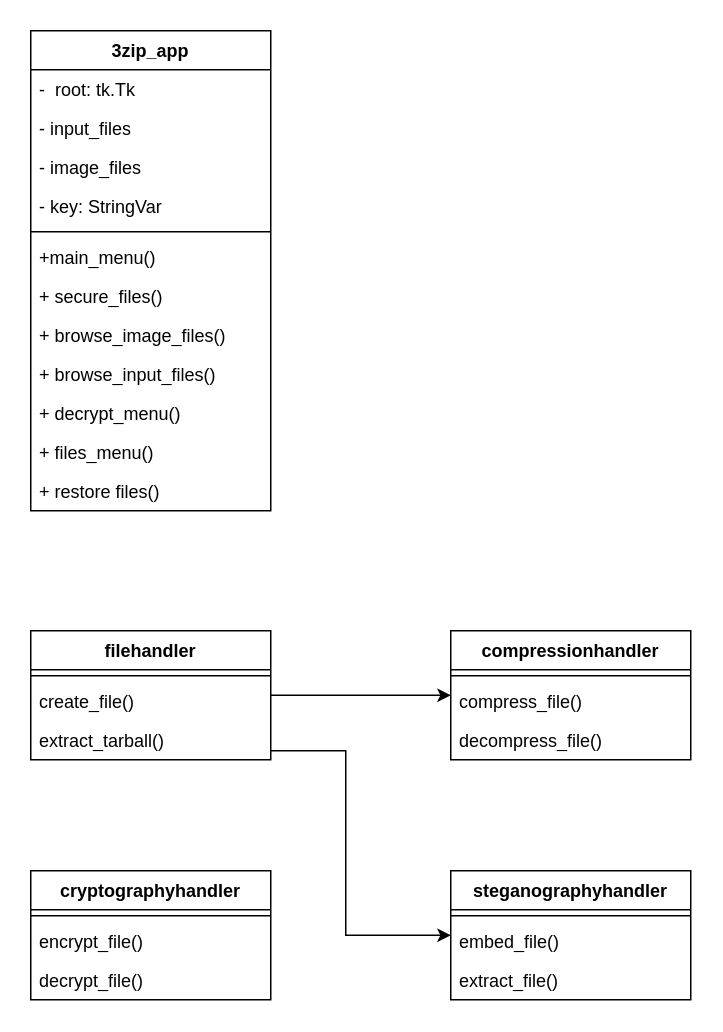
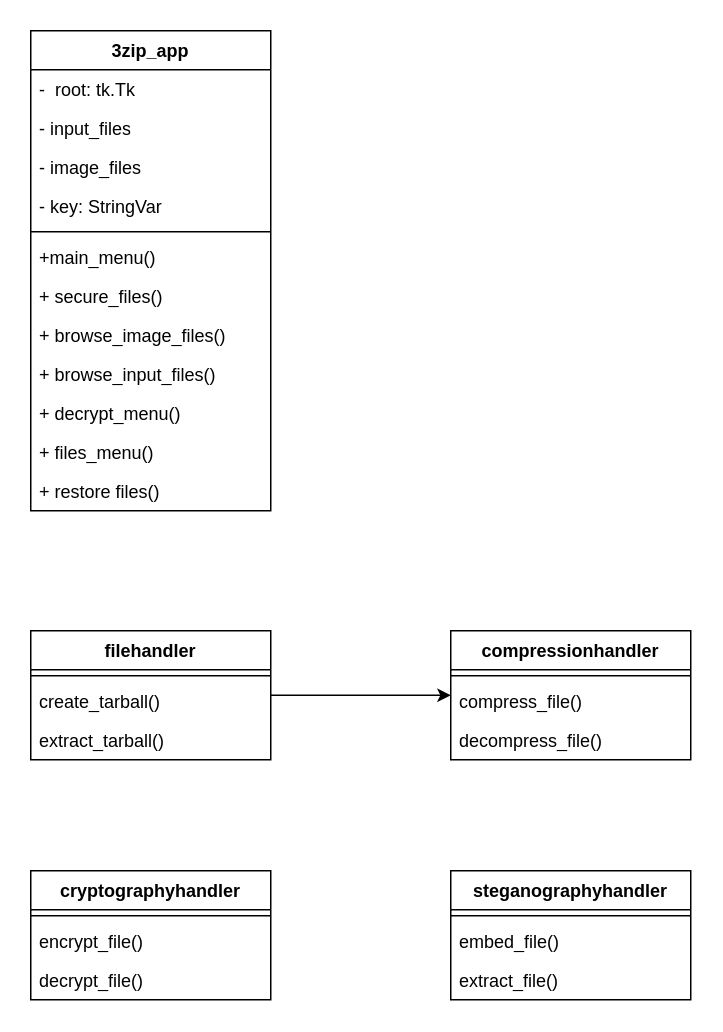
node "create_file()": label "create_file()" -> "create_tarball()"
edge "filehandler" -> "steganographyhandler": removed
